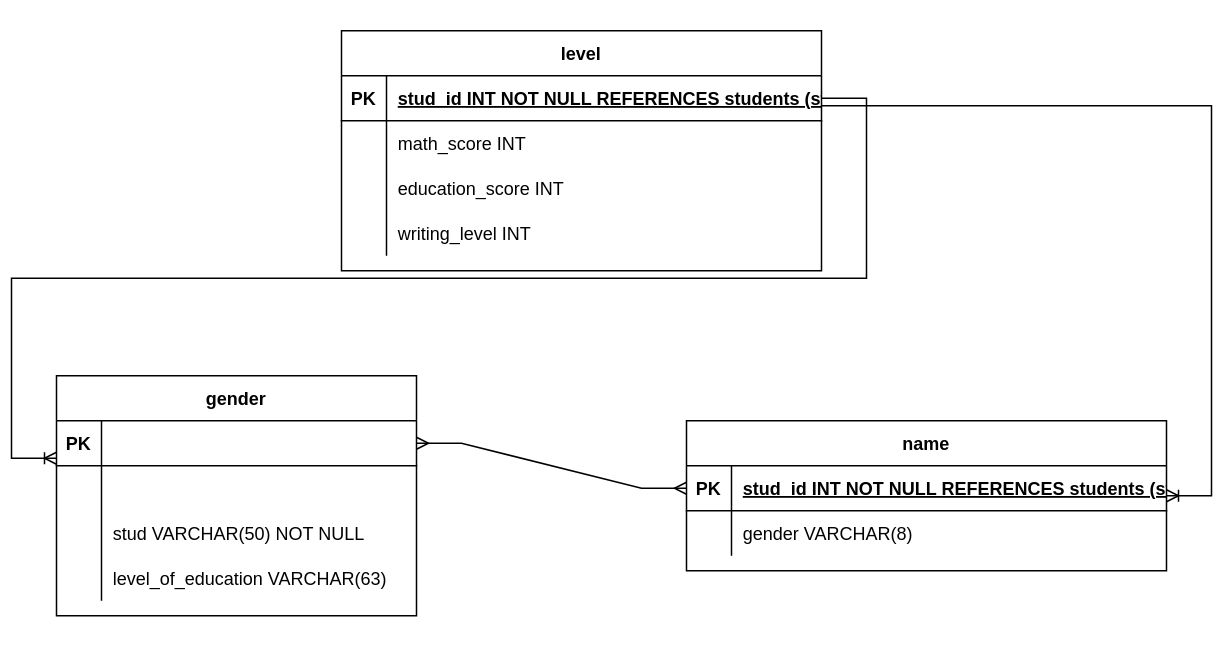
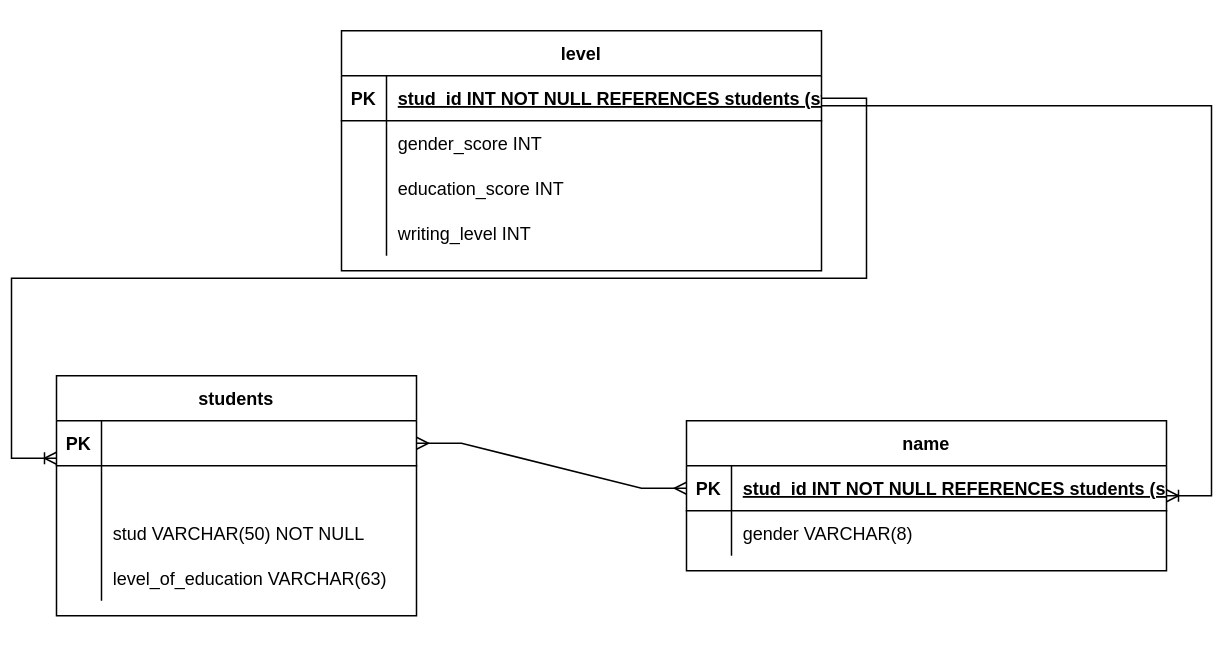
node "math_score INT": label "math_score INT" -> "gender_score INT"
node "gender": label "gender" -> "students"
